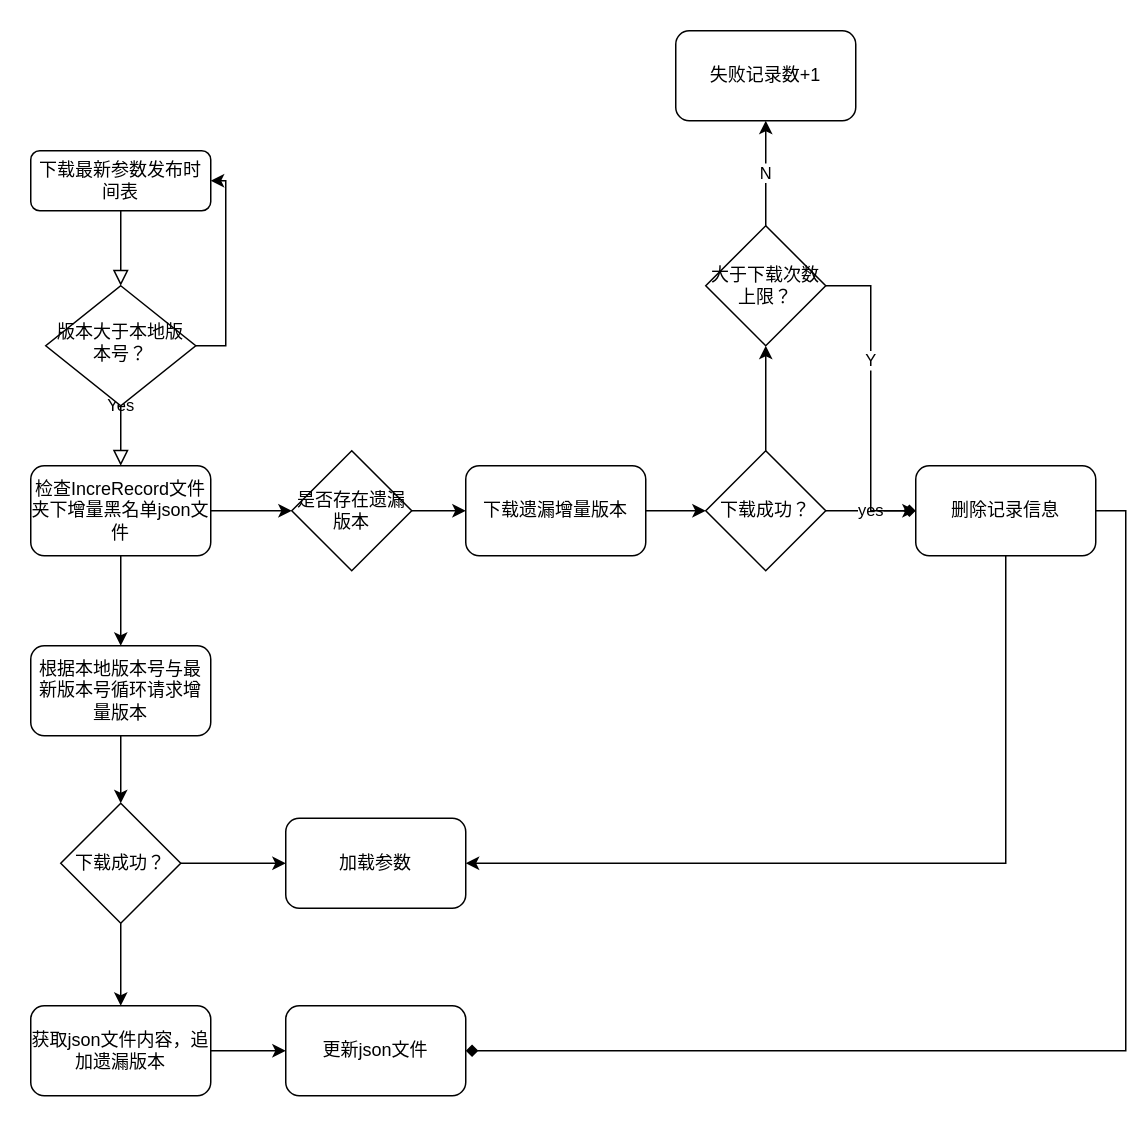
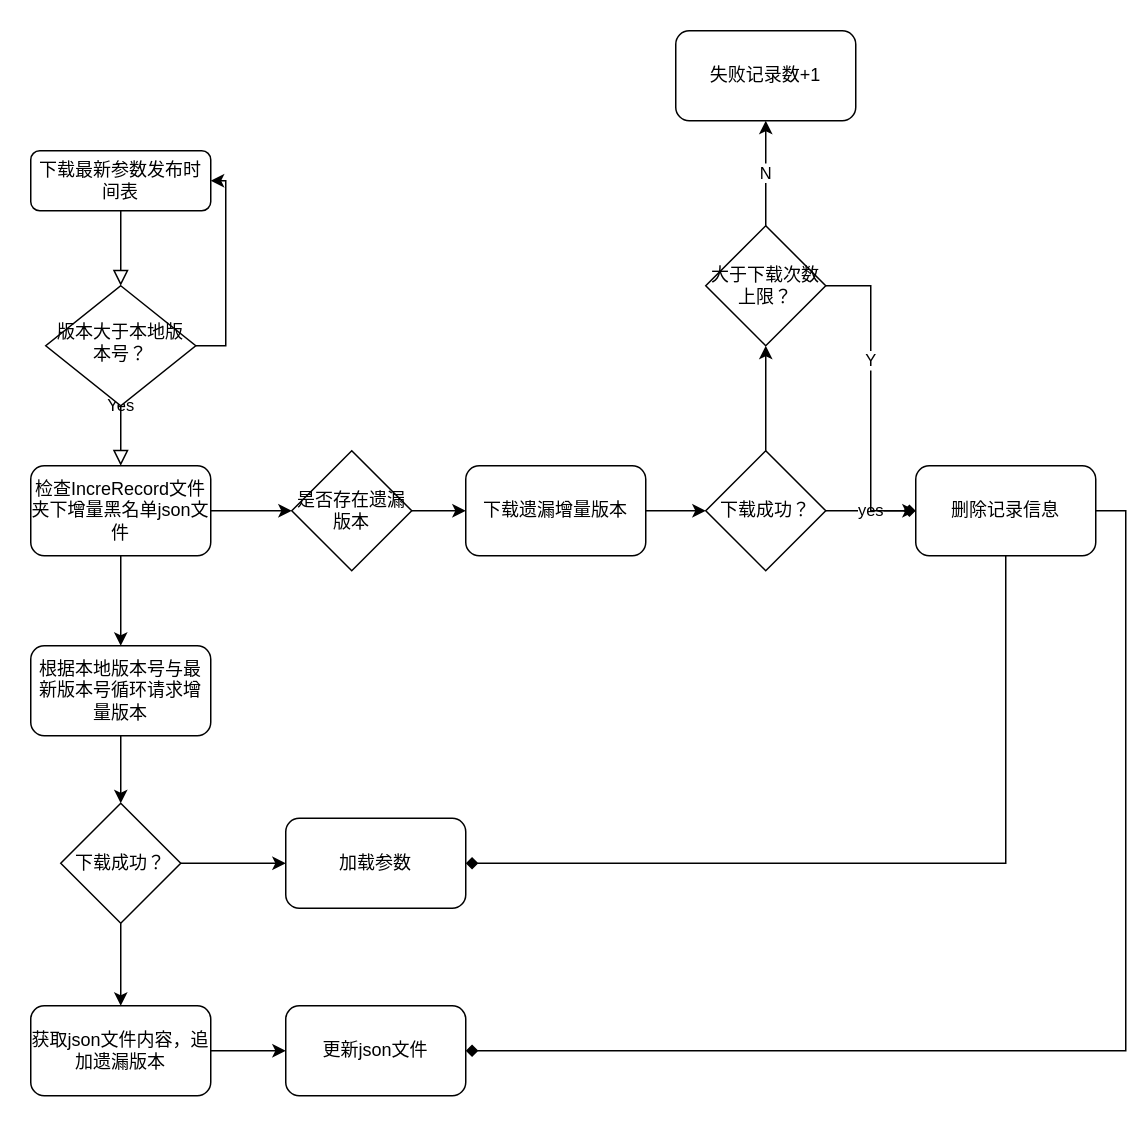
edge "删除记录信息" -> "加载参数": arrowhead classic -> diamond
